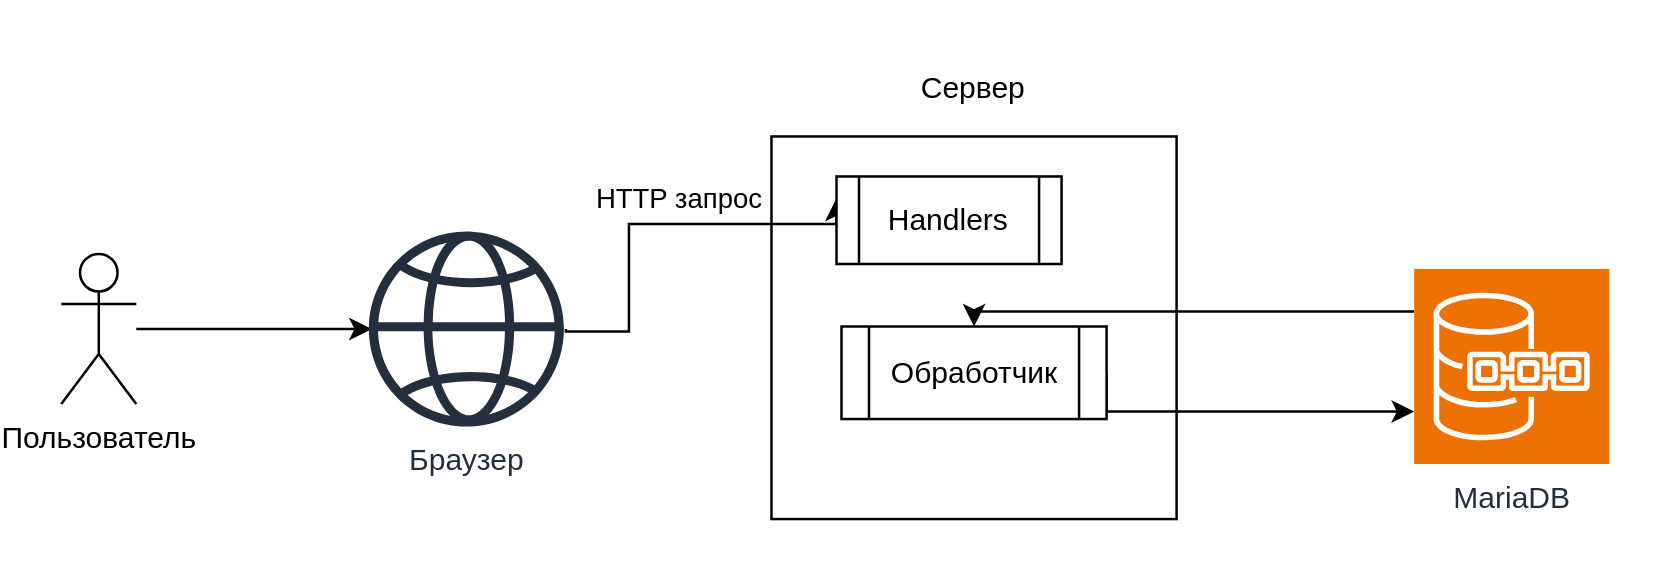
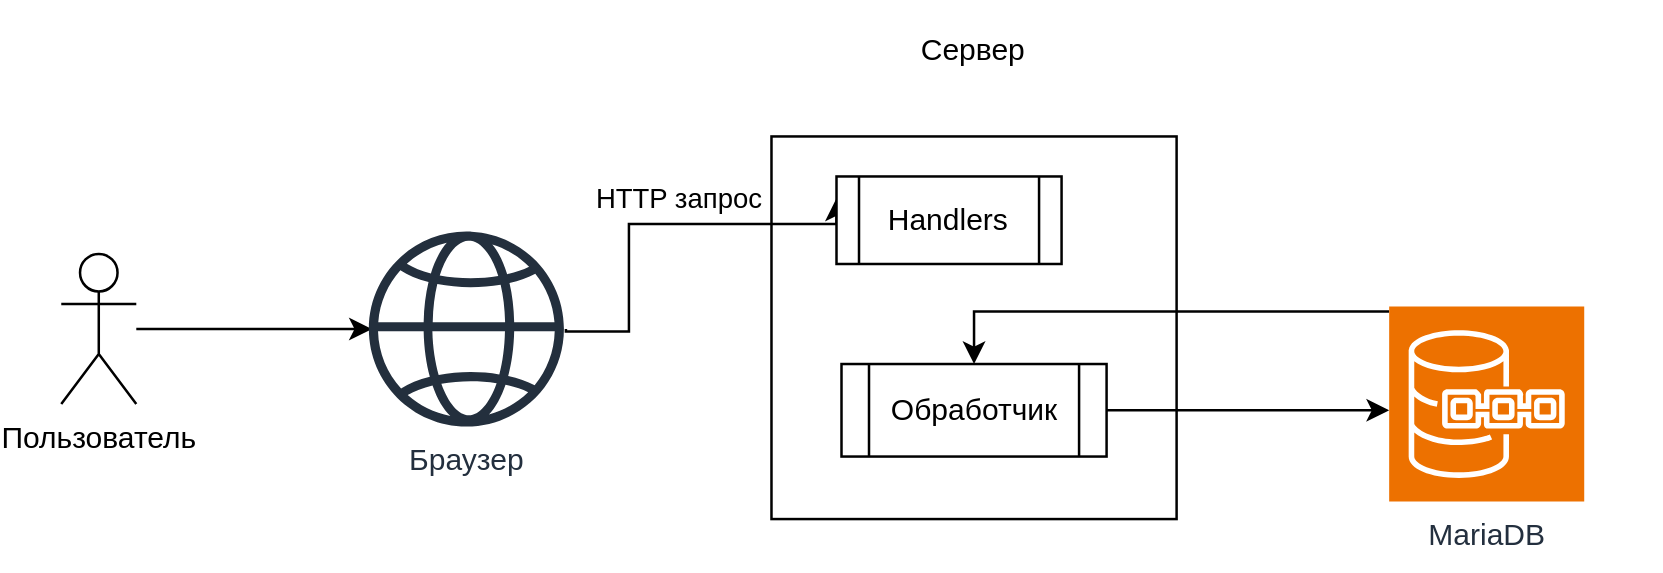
node "Сервер": moved (974, 89) -> (974, 51)
node "MariaDB": moved (1511, 366) -> (1486, 404)
node "Обработчик": moved (974, 373) -> (974, 410)
